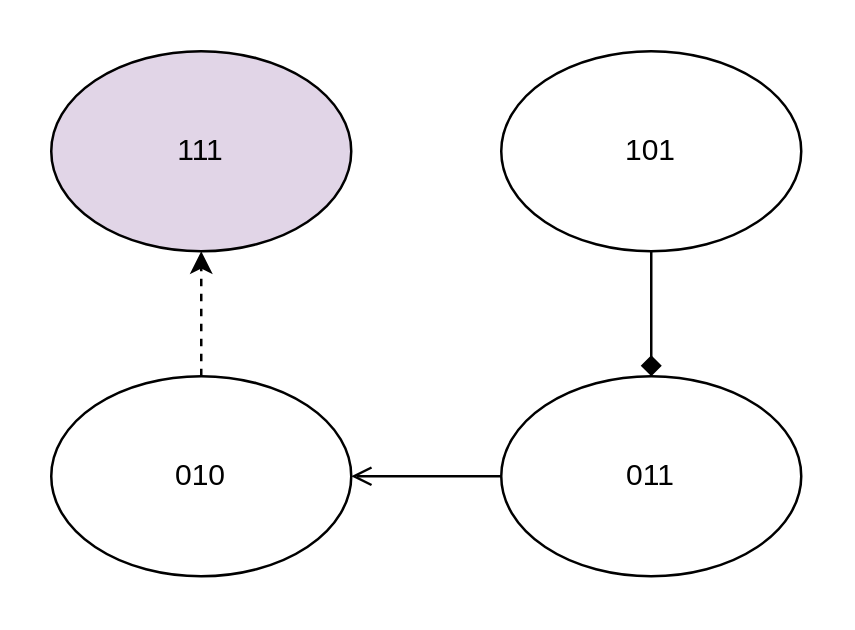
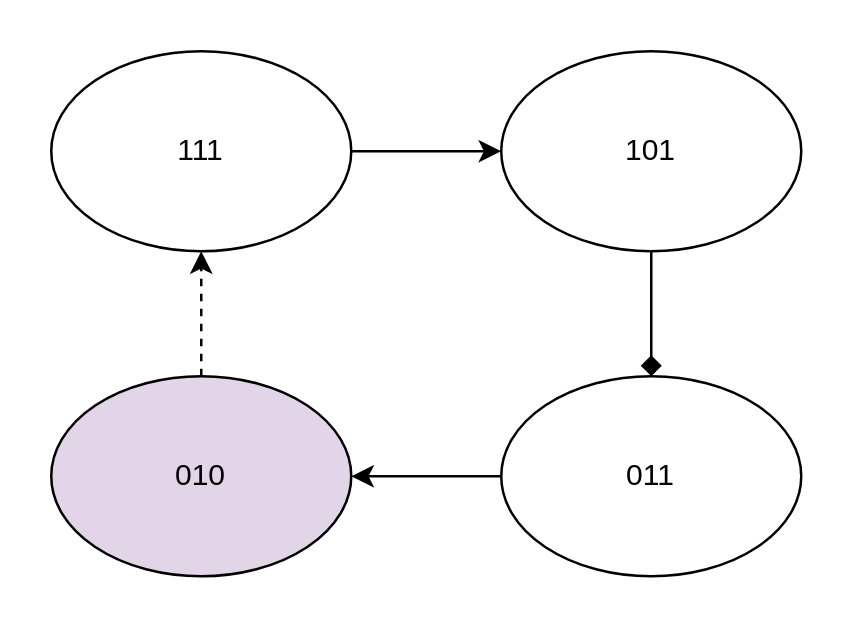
node "111": fillcolor #e1d5e7 -> #ffffff
edge "111" -> "101": added
node "010": fillcolor #ffffff -> #e1d5e7
edge "011" -> "010": arrowhead open -> classic
